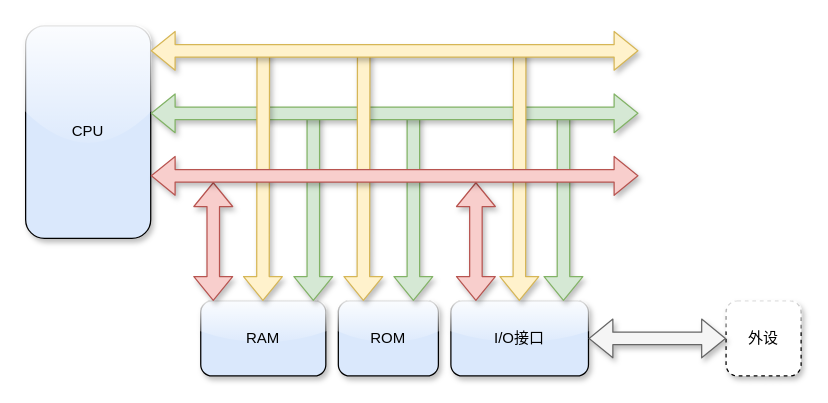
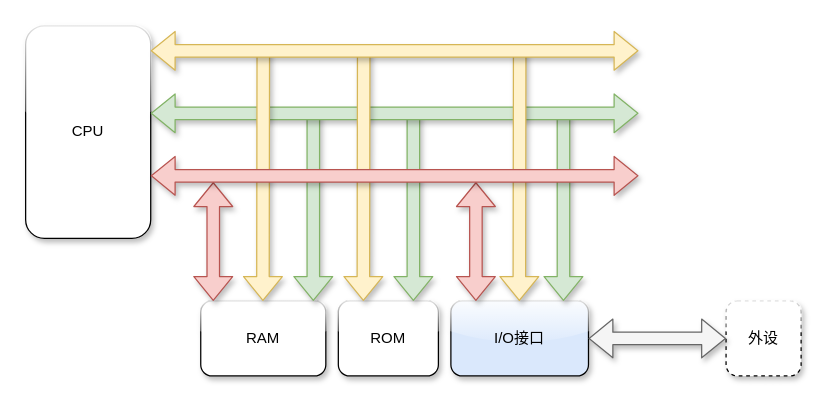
node "CPU": fillcolor #dae8fc -> #ffffff
node "RAM": fillcolor #dae8fc -> #ffffff
node "ROM": fillcolor #dae8fc -> #ffffff
